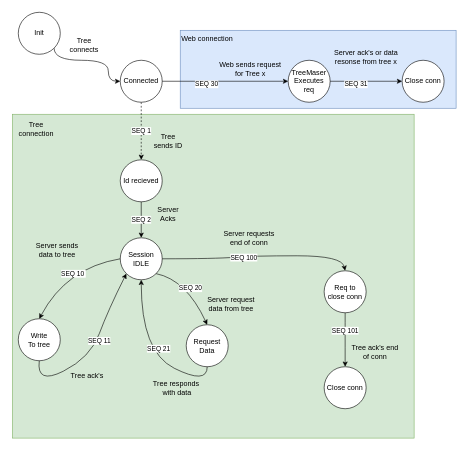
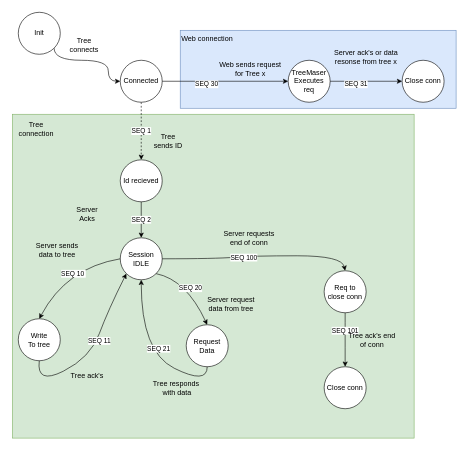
node "Server Acks": moved (168, 214) -> (87, 214)
node "Tree ack's end of conn": moved (375, 352) -> (372, 340)
